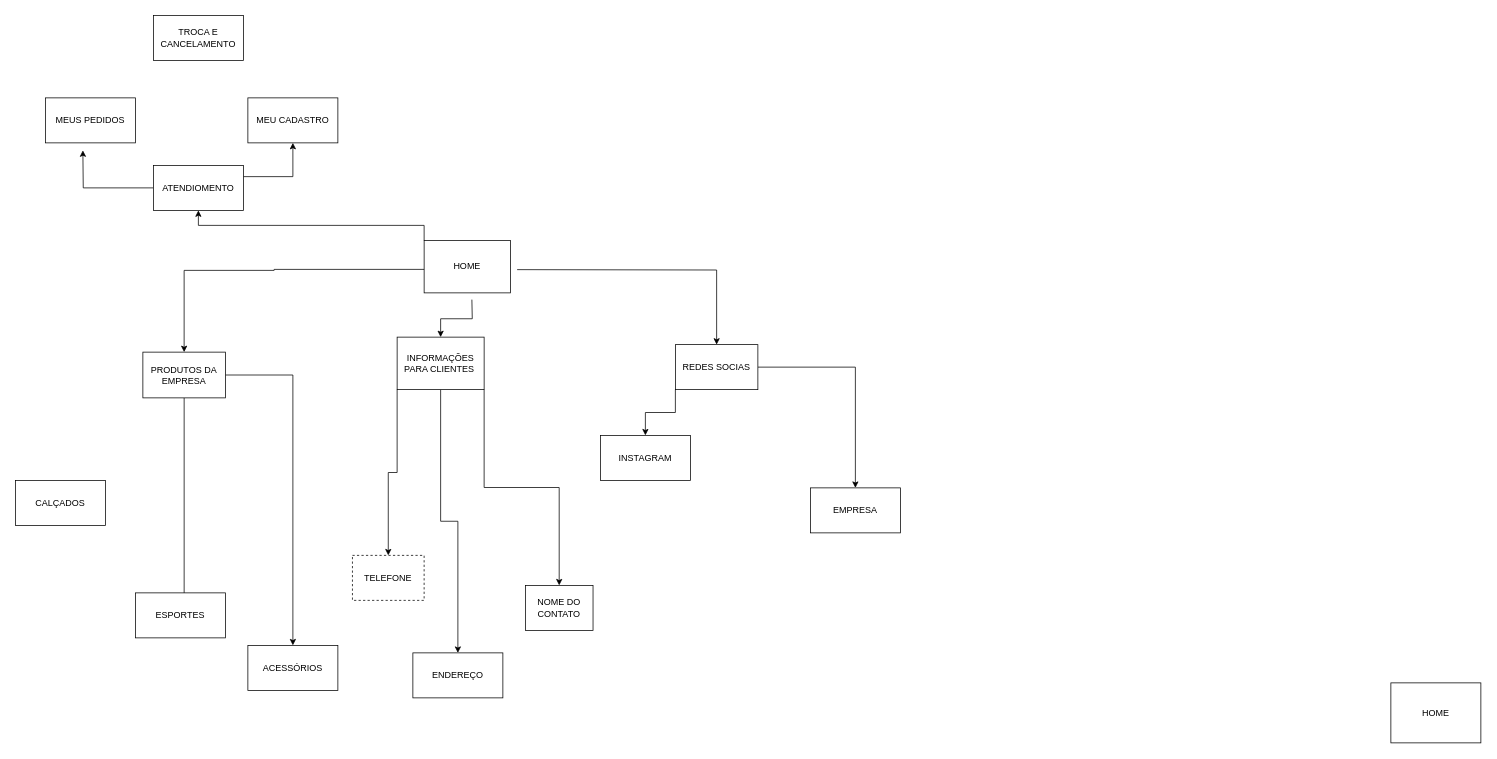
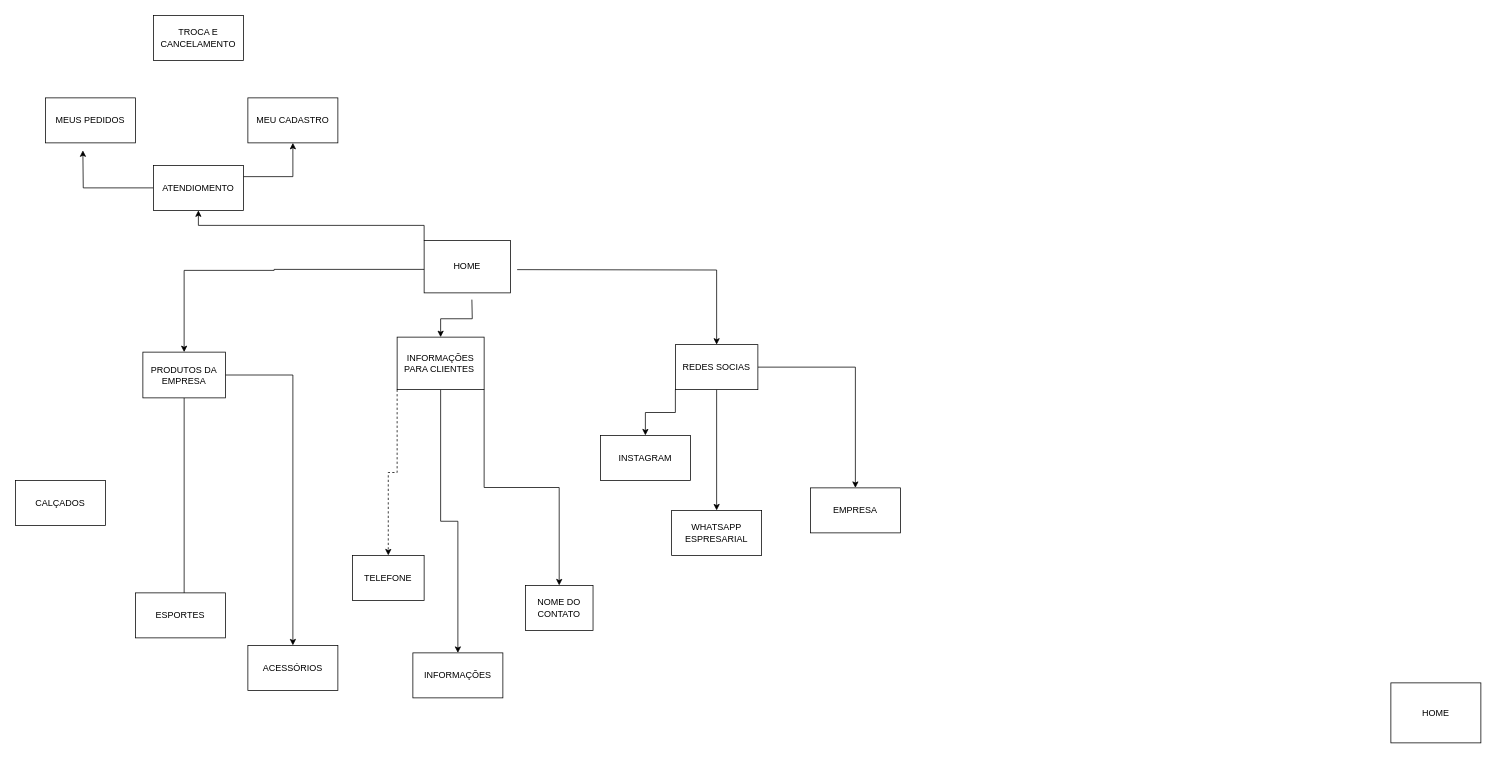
edge "REDES SOCIAS" -> "WHATSAPP ESPRESARIAL": added
edge "INFORMAÇÕES PARA CLIENTES" -> "TELEFONE": style solid -> dashed
node "WHATSAPP ESPRESARIAL": added
node "TELEFONE": style dashed -> solid
node "ENDEREÇO": label "ENDEREÇO" -> "INFORMAÇÕES"
